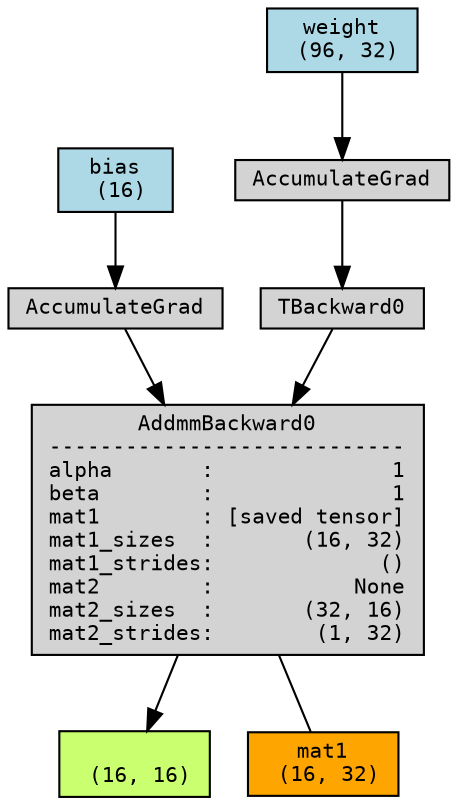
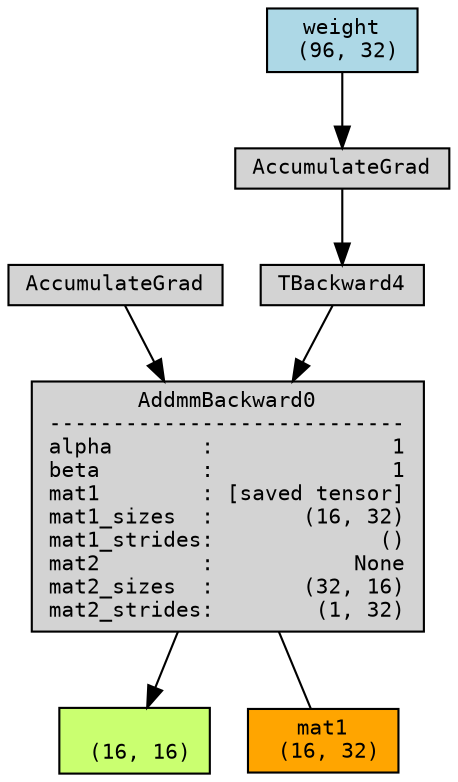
node "bias (16)": removed
node "TBackward0": label "TBackward0" -> "TBackward4"
